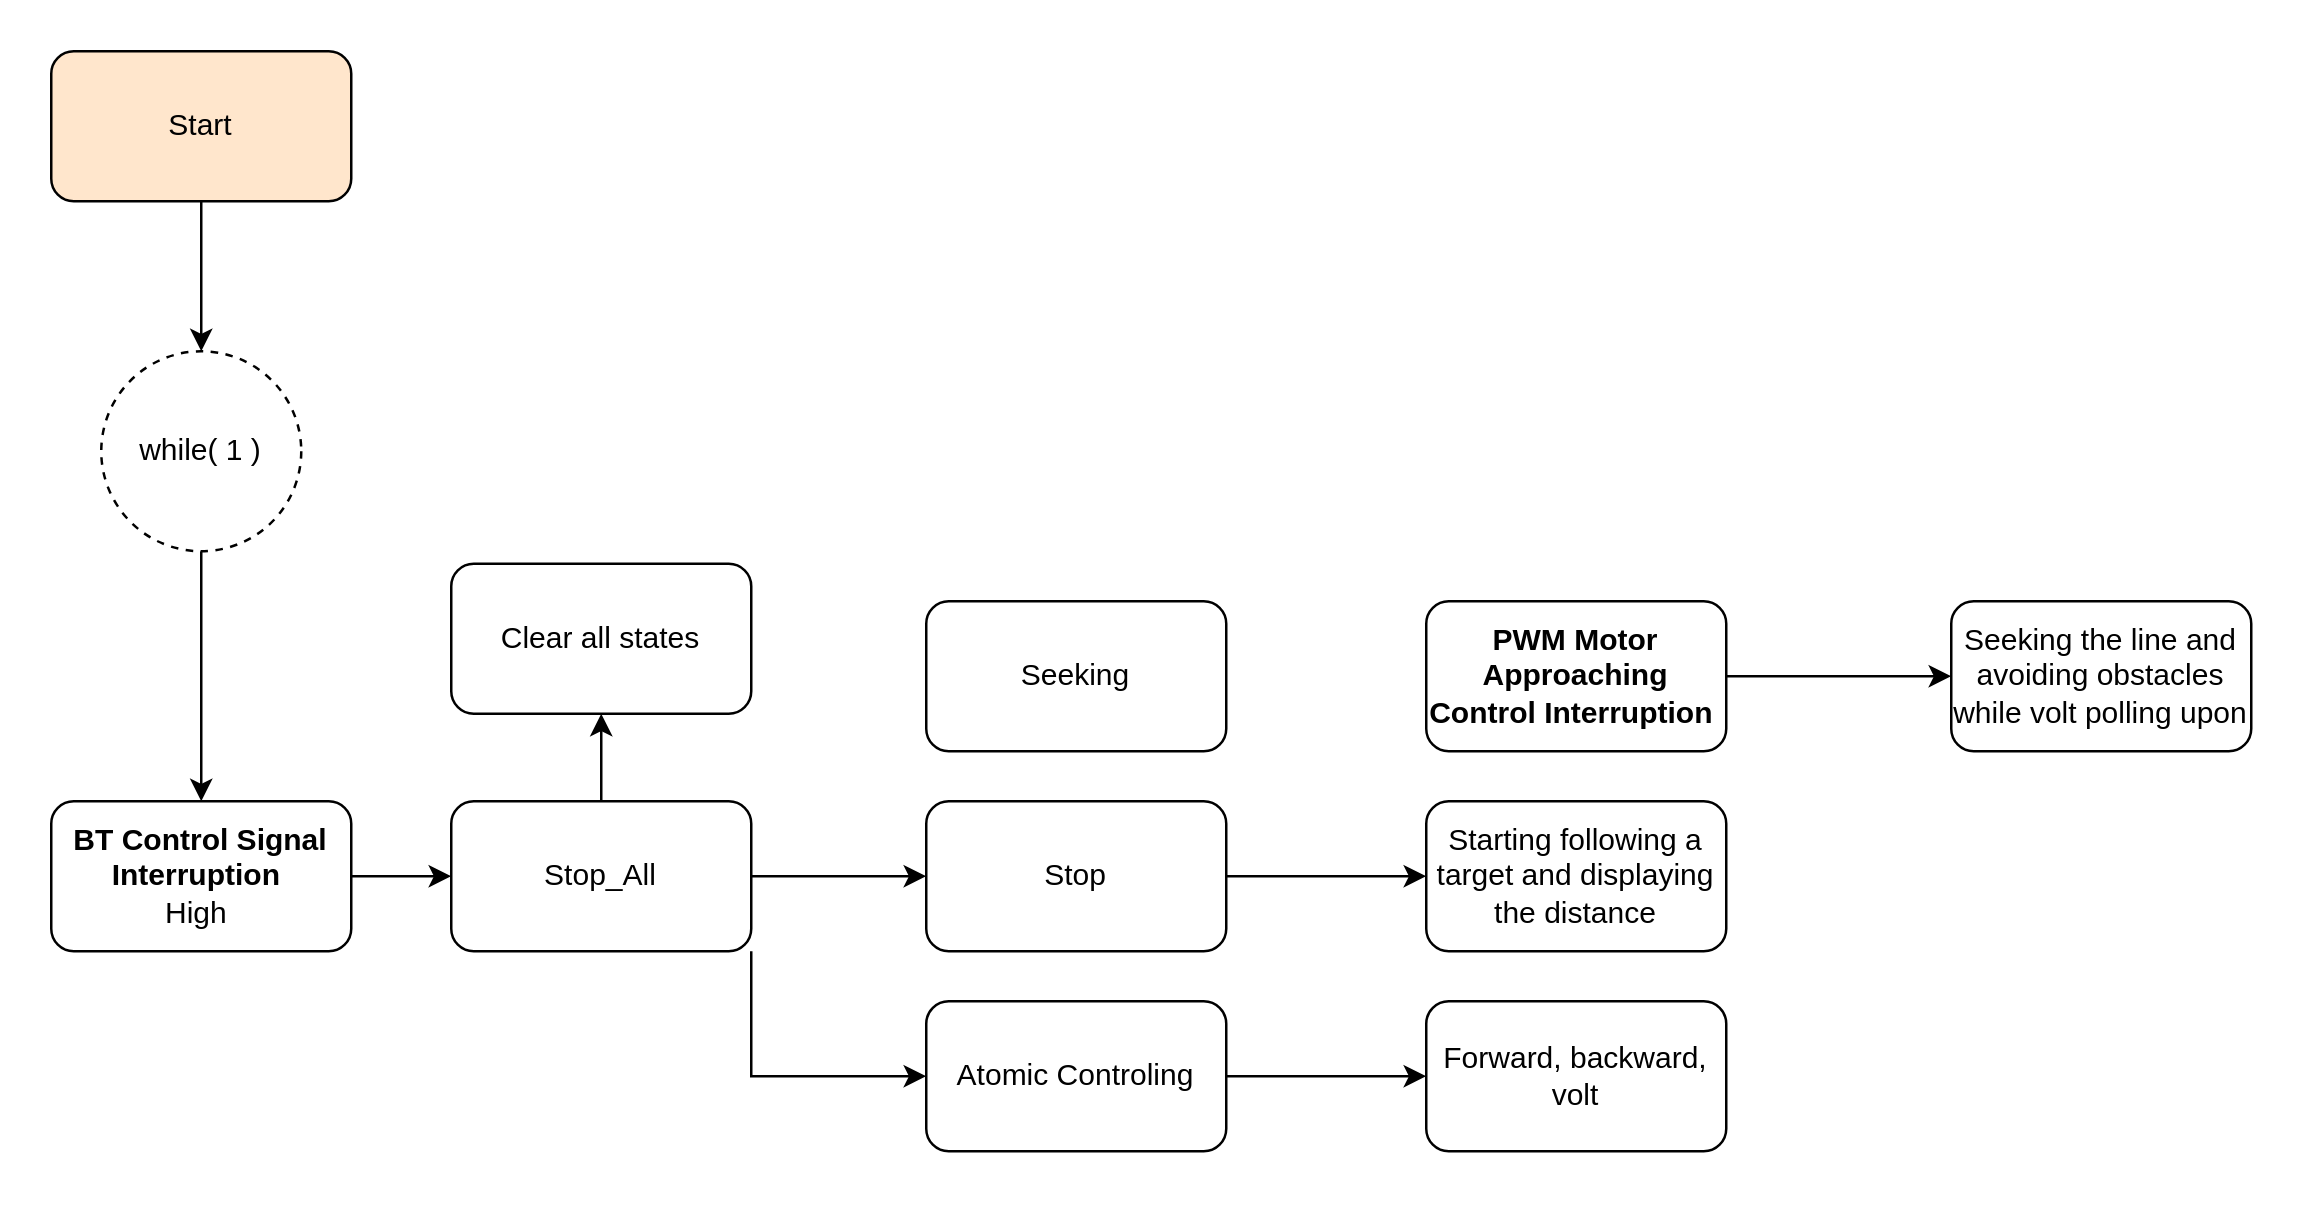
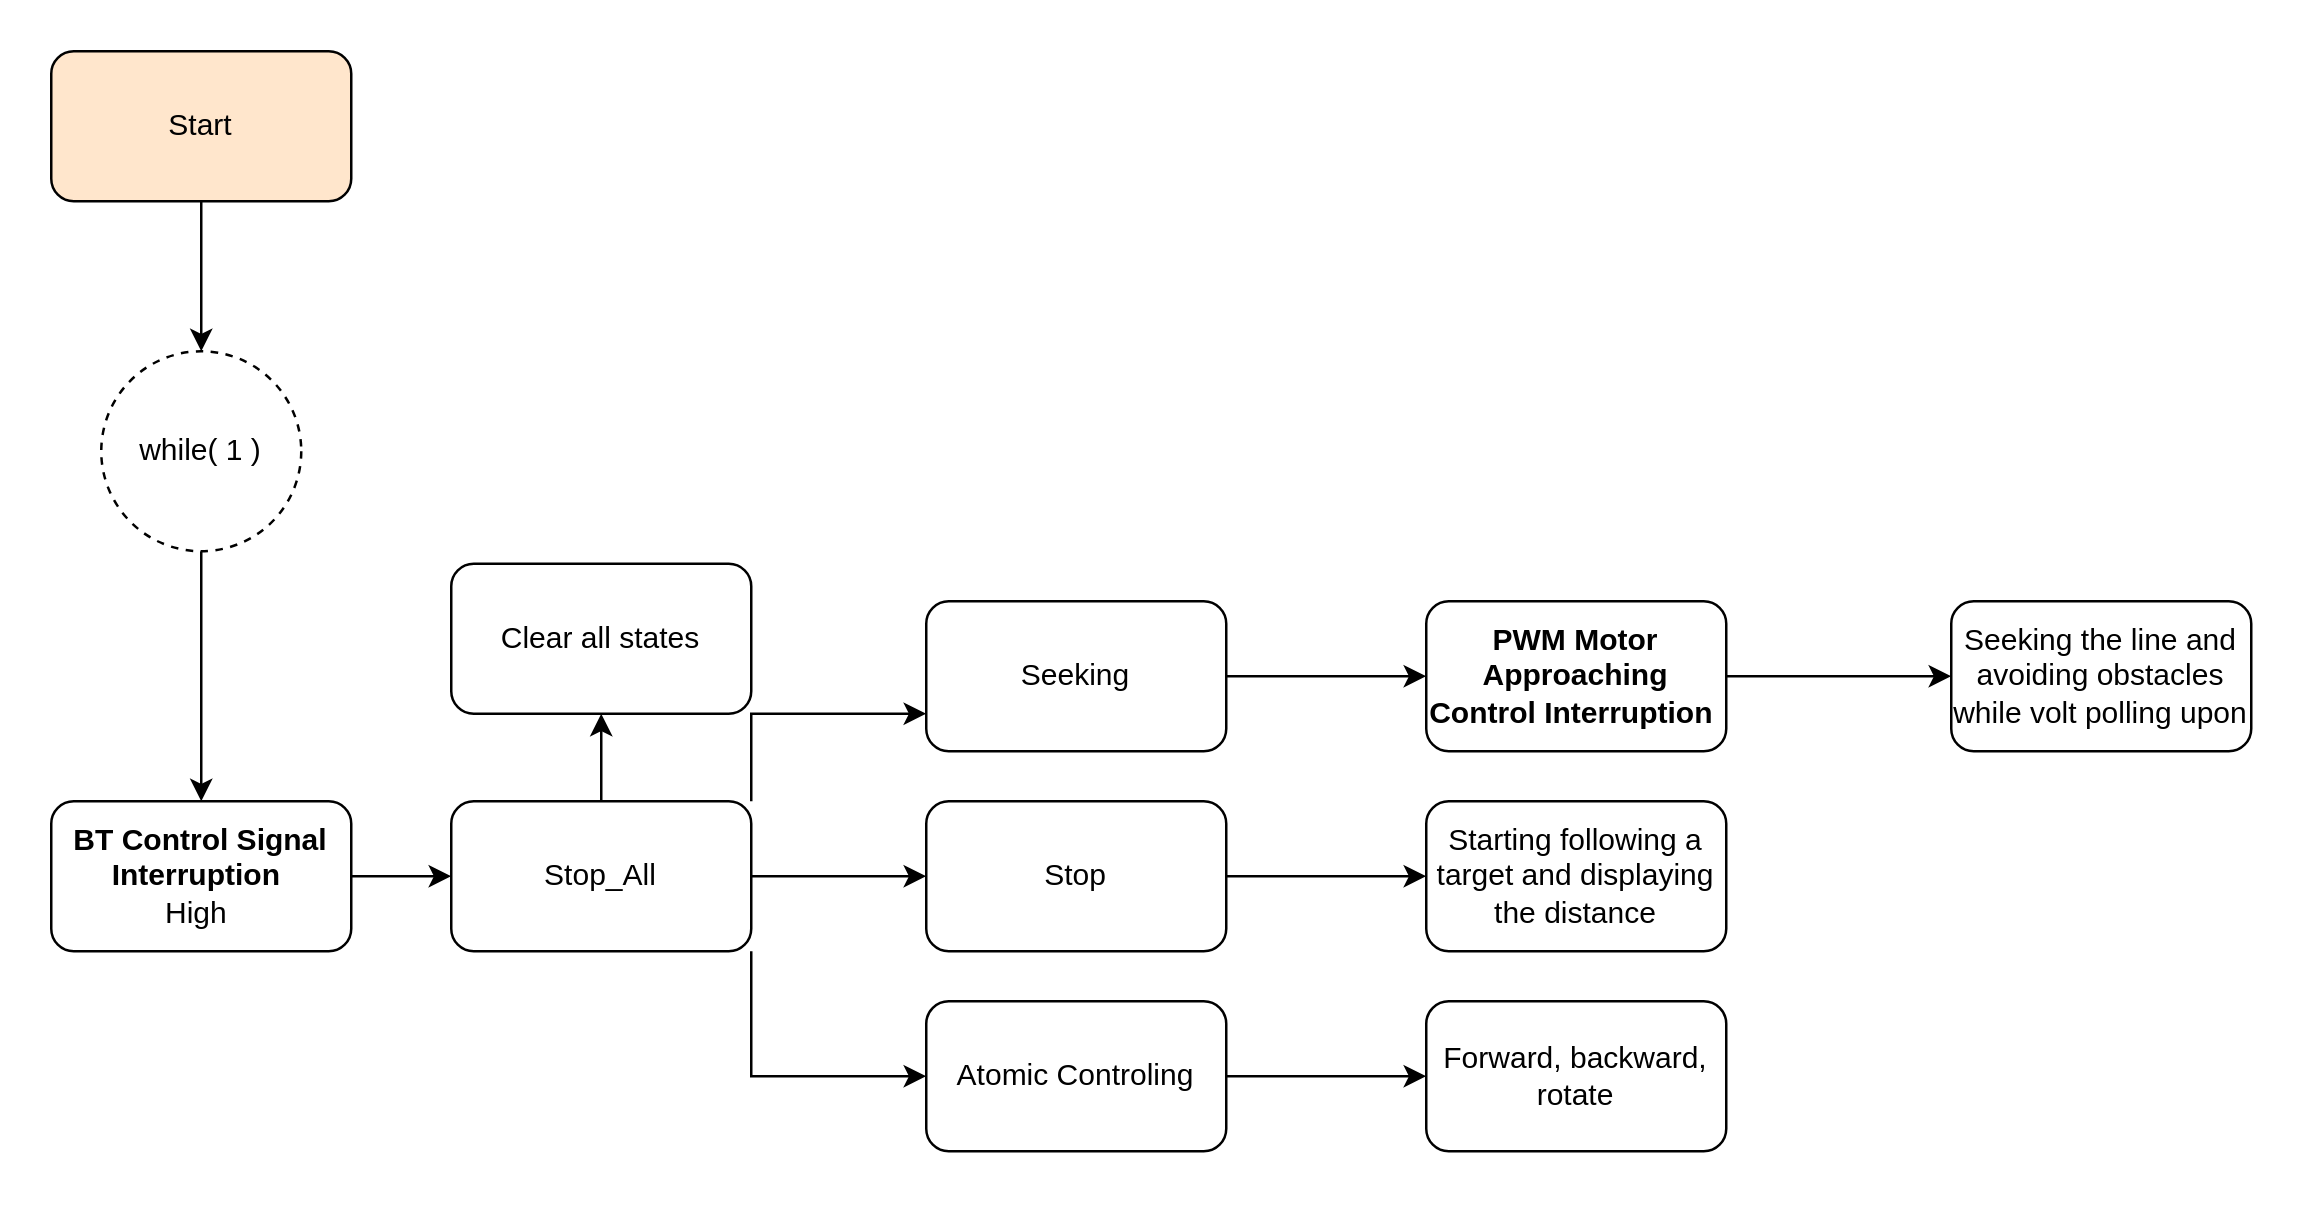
edge "Seeking" -> "PWM Motor Approaching Control Interruption": added
edge "Stop_All" -> "Seeking": added
node "Forward, backward, volt": label "Forward, backward, volt" -> "Forward, backward, rotate"
